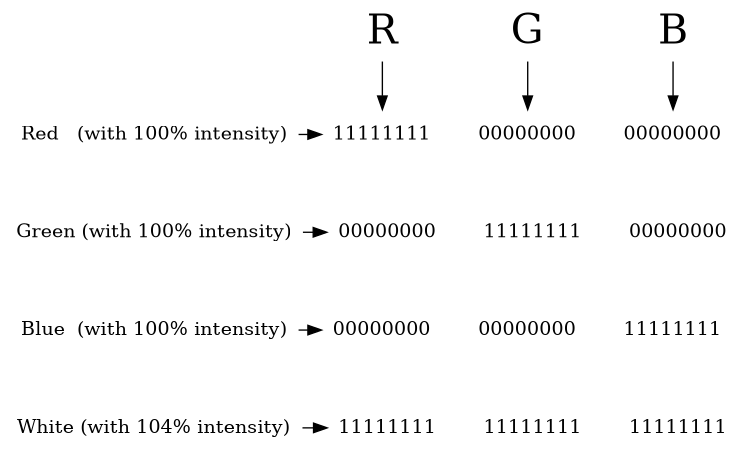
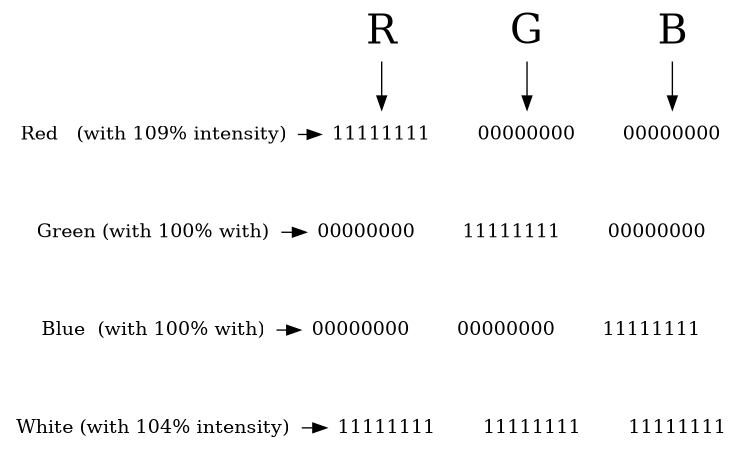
node "Red   (with 100% intensity)": label "Red   (with 100% intensity)" -> "Red   (with 109% intensity)"
node "Green (with 100% intensity)": label "Green (with 100% intensity)" -> "Green (with 100% with)"
node "Blue  (with 100% intensity)": label "Blue  (with 100% intensity)" -> "Blue  (with 100% with)"
